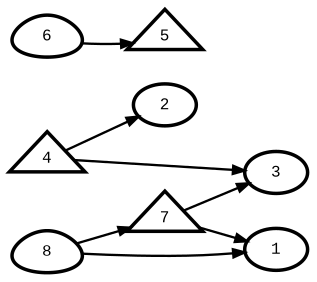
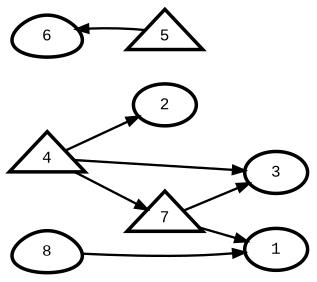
edge "6" -> "5": reversed
edge "8" -> "7": now "4" -> "7"
